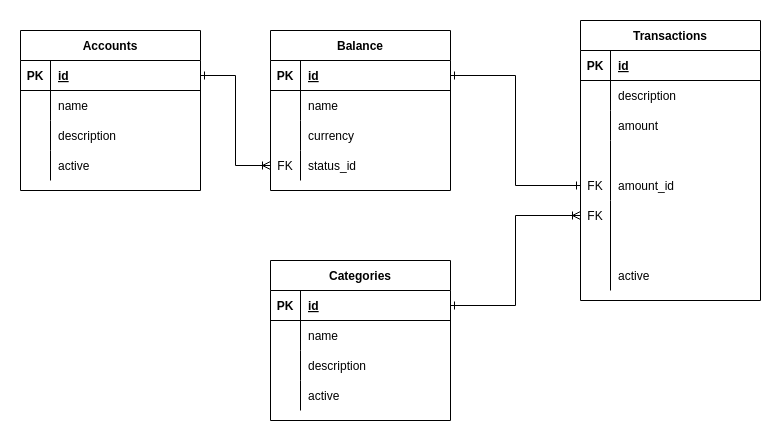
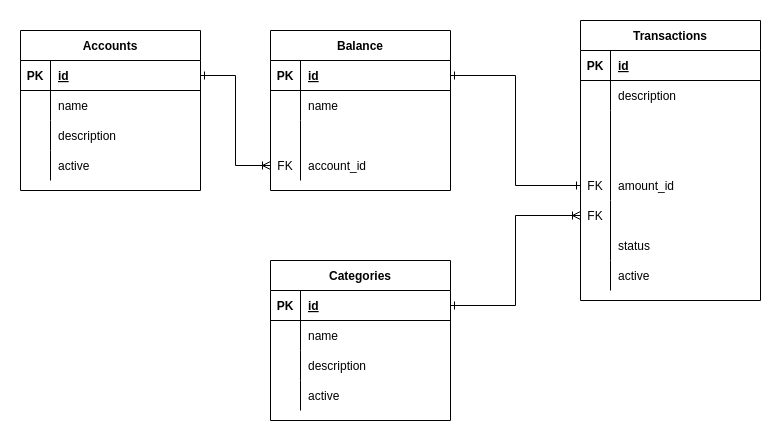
node "amount": removed
node "currency": removed
node "status_id": label "status_id" -> "account_id"
node "status": added
